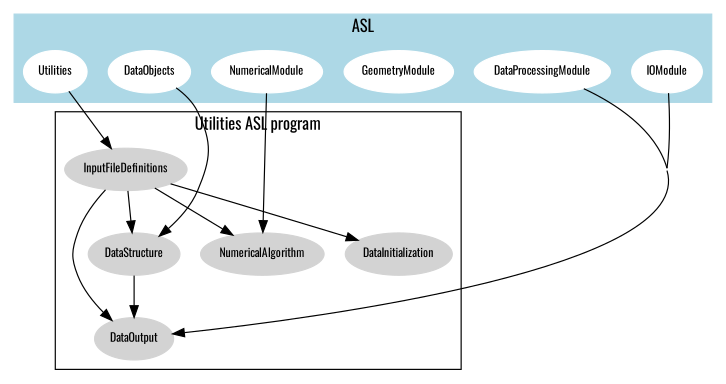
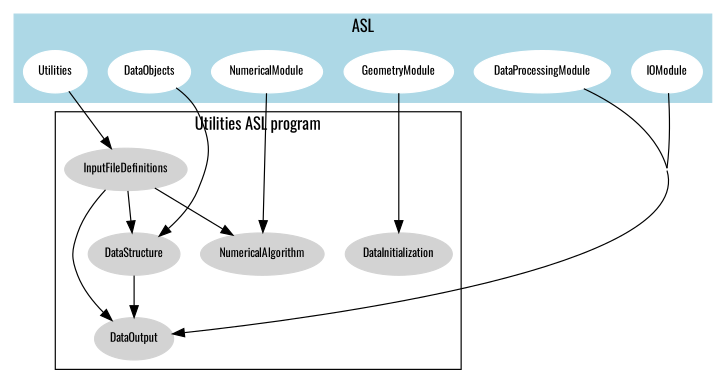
edge "InputFileDefinitions" -> "DataInitialization": now "GeometryModule" -> "DataInitialization"
